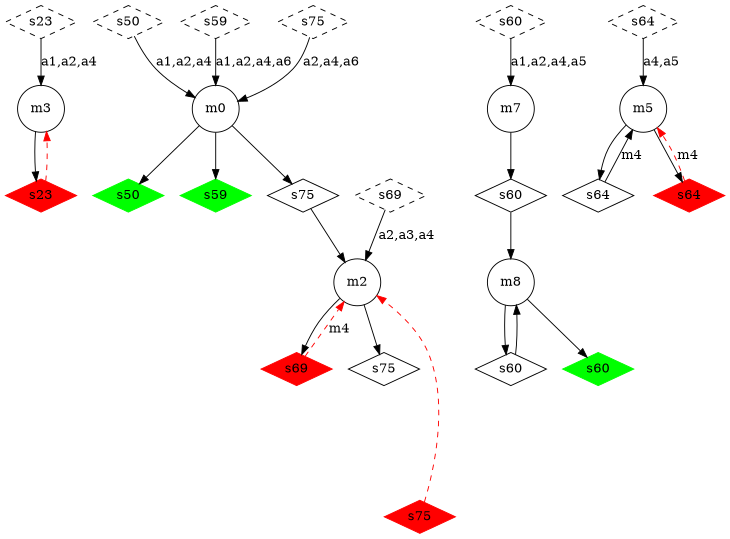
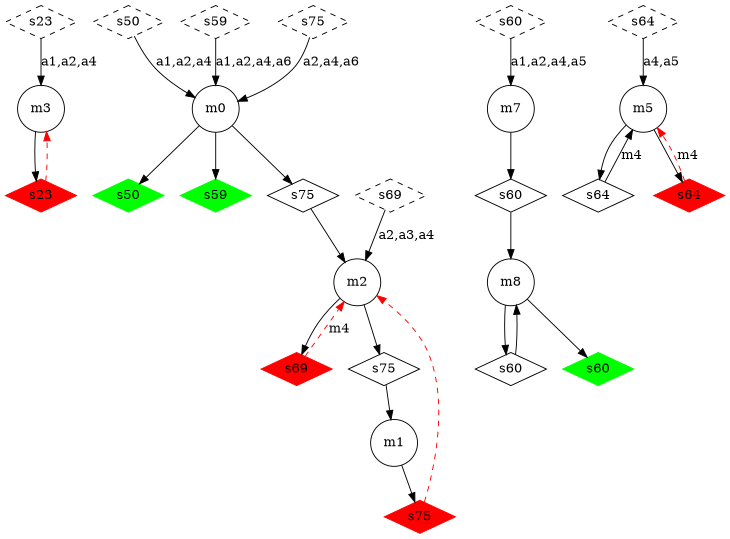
node "m1": added
